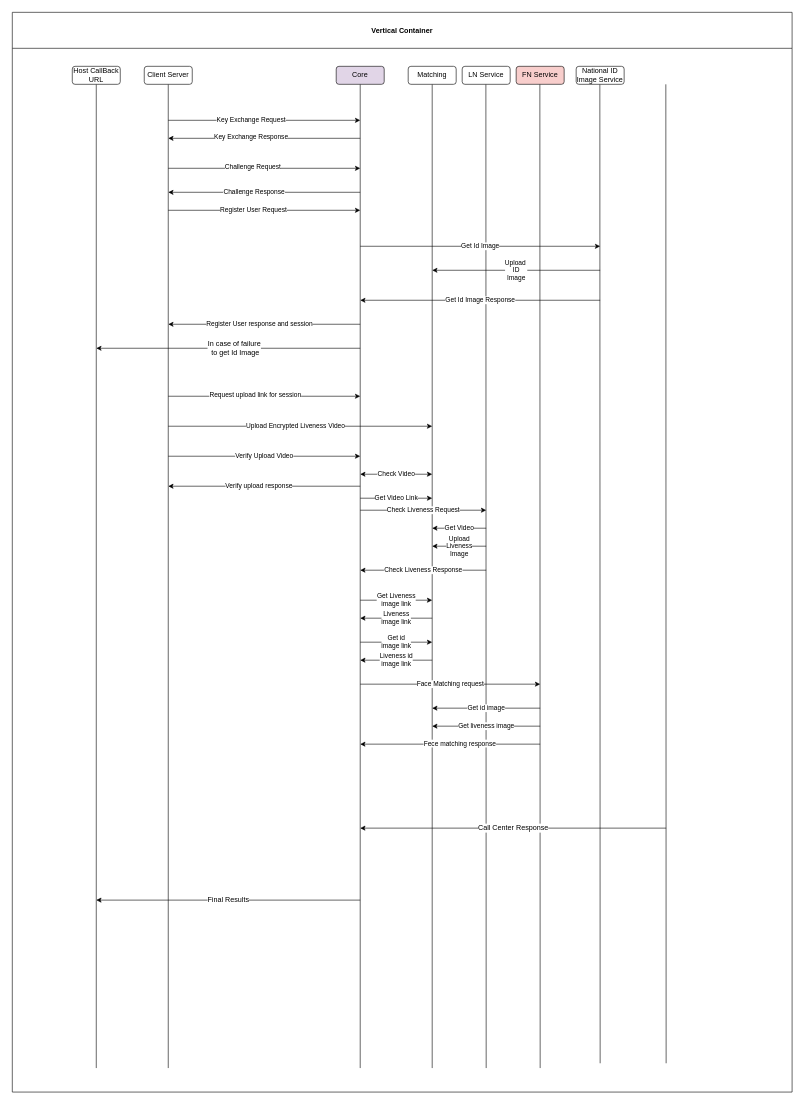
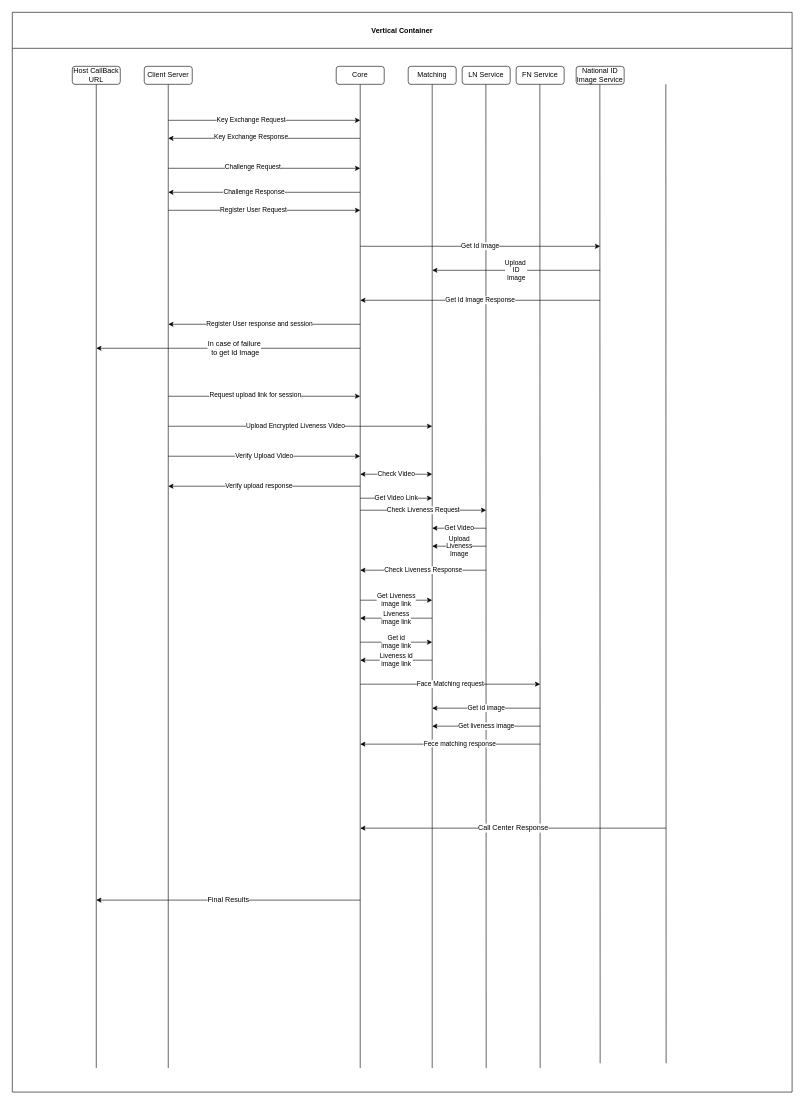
node "Core": fillcolor #e1d5e7 -> #ffffff
node "FN Service": fillcolor #f8cecc -> #ffffff
